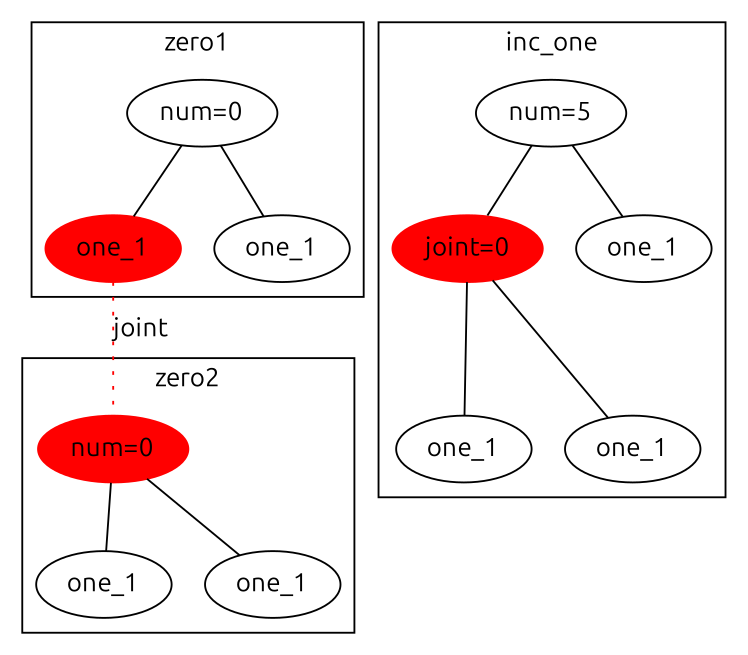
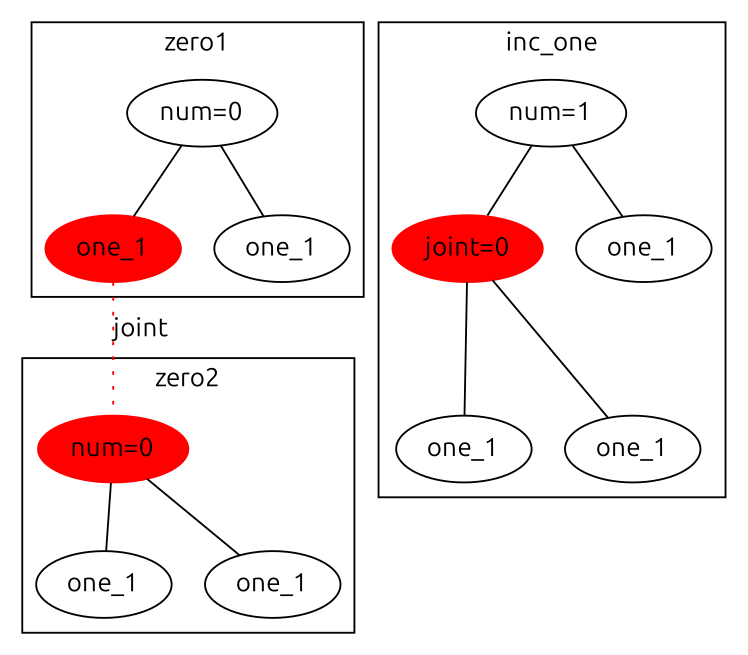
node "num=5": label "num=5" -> "num=1"
